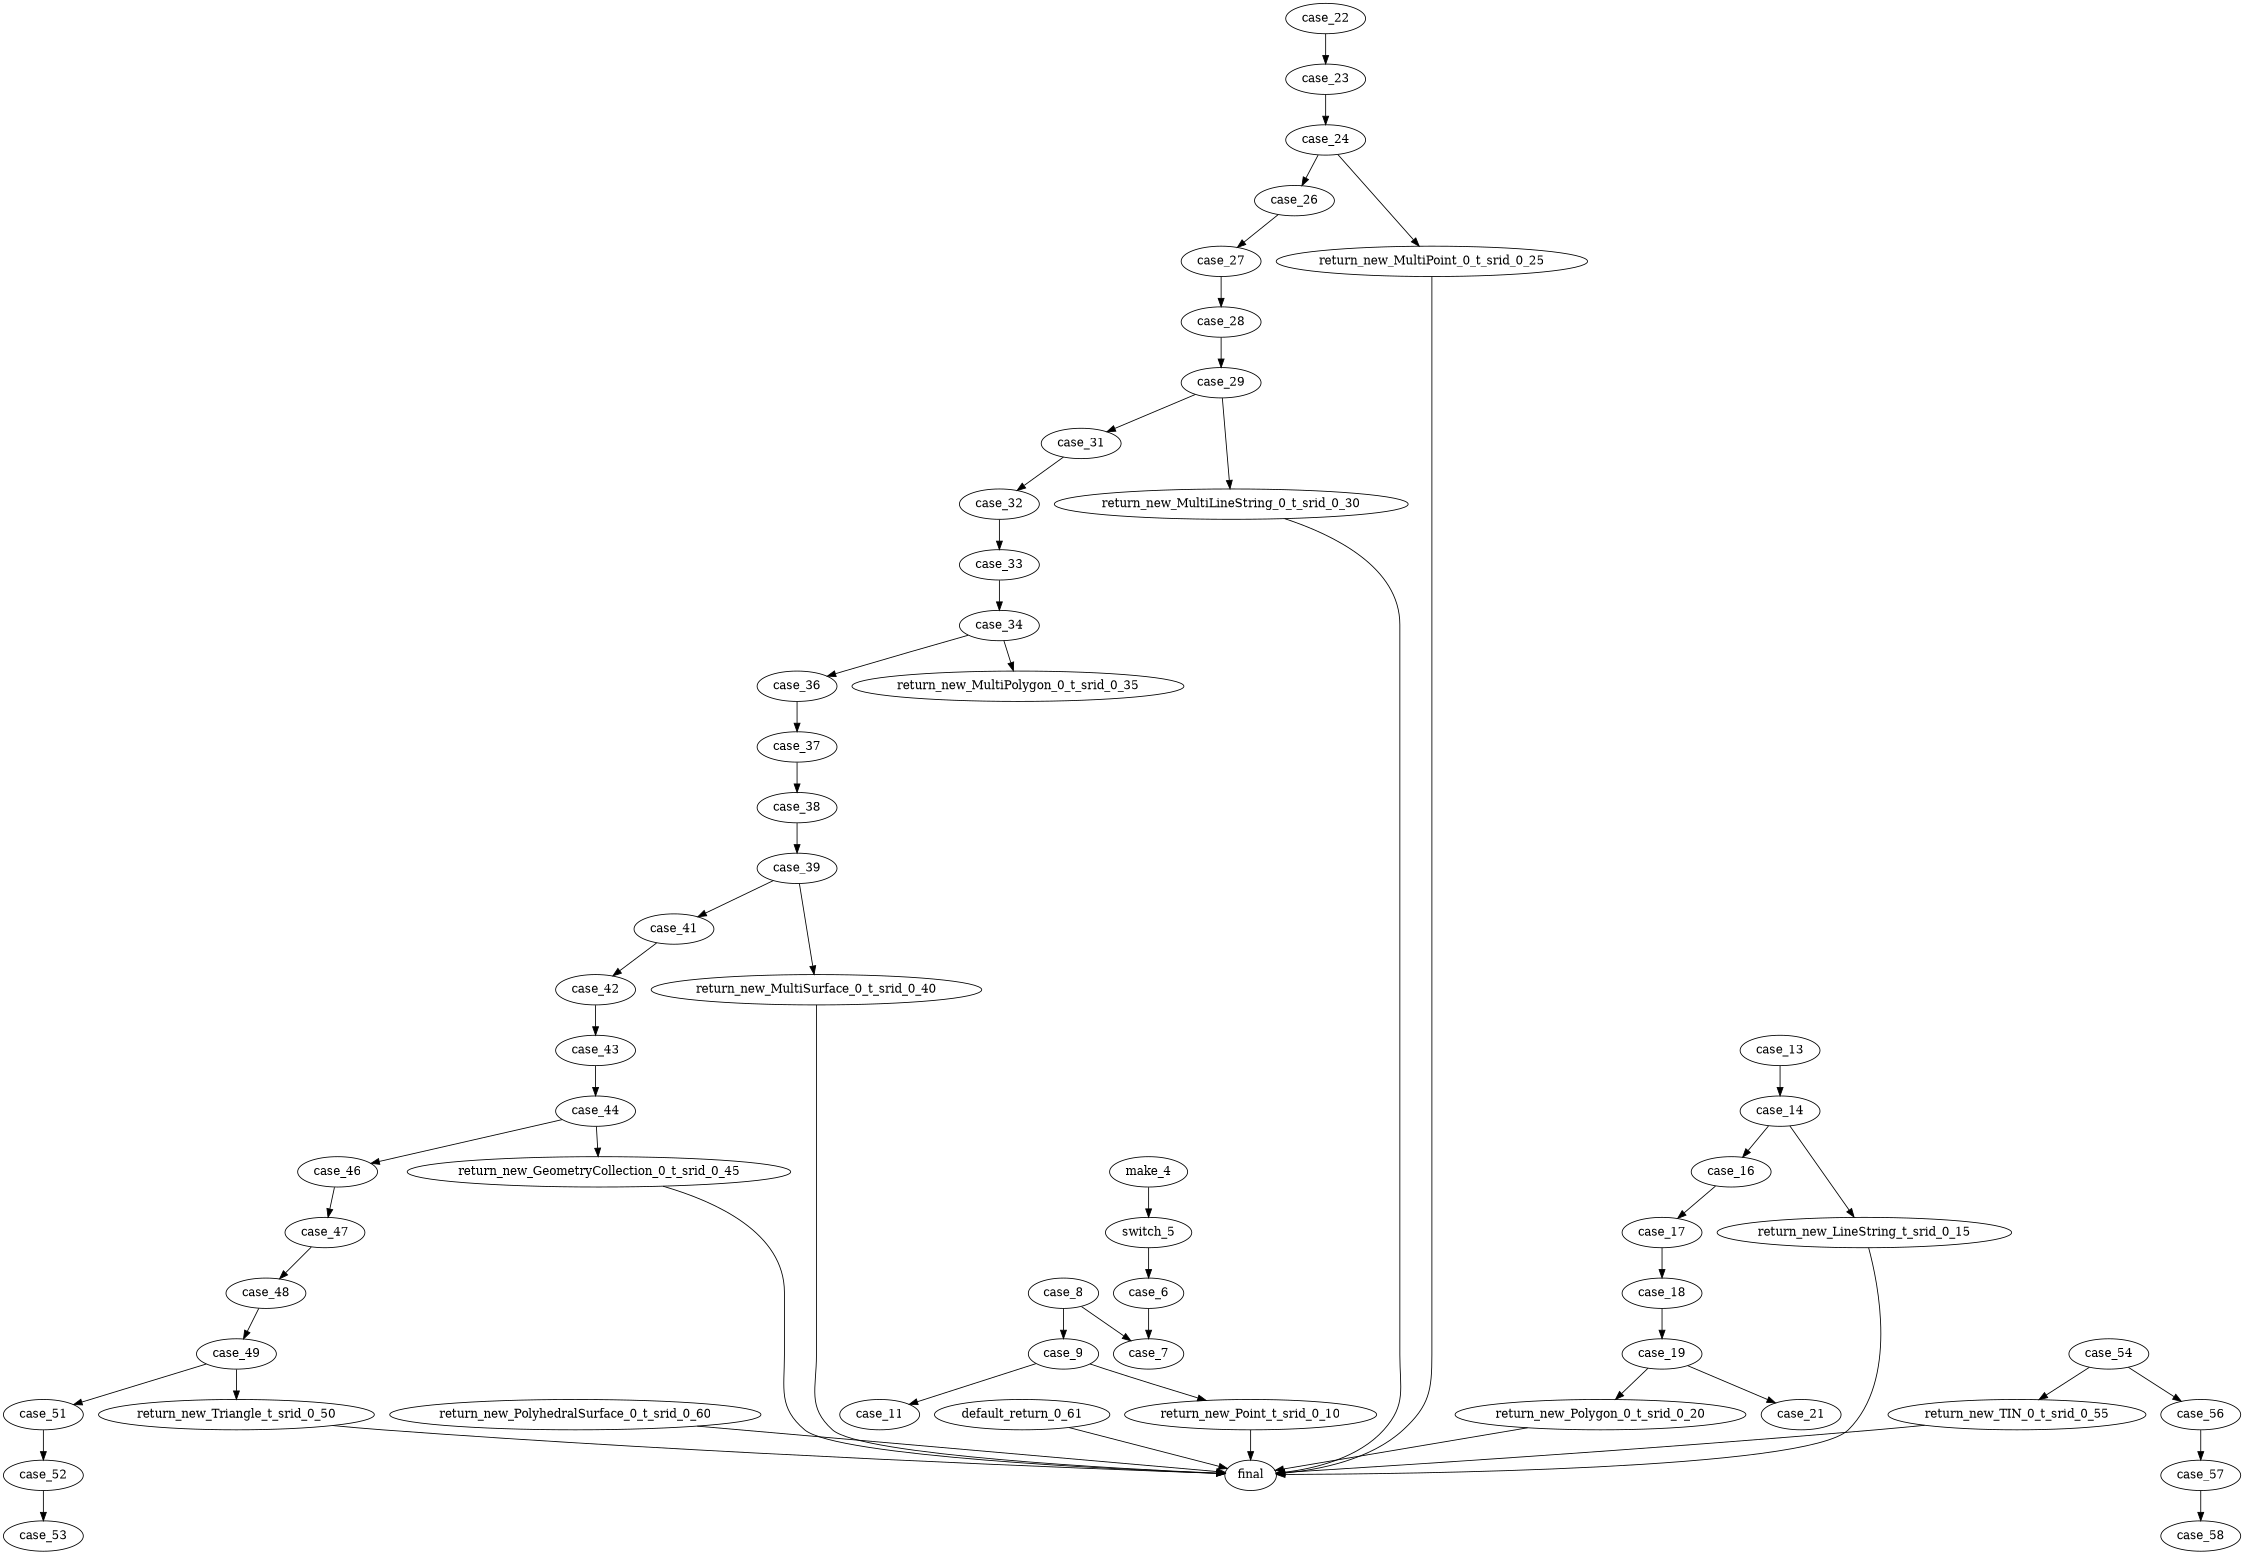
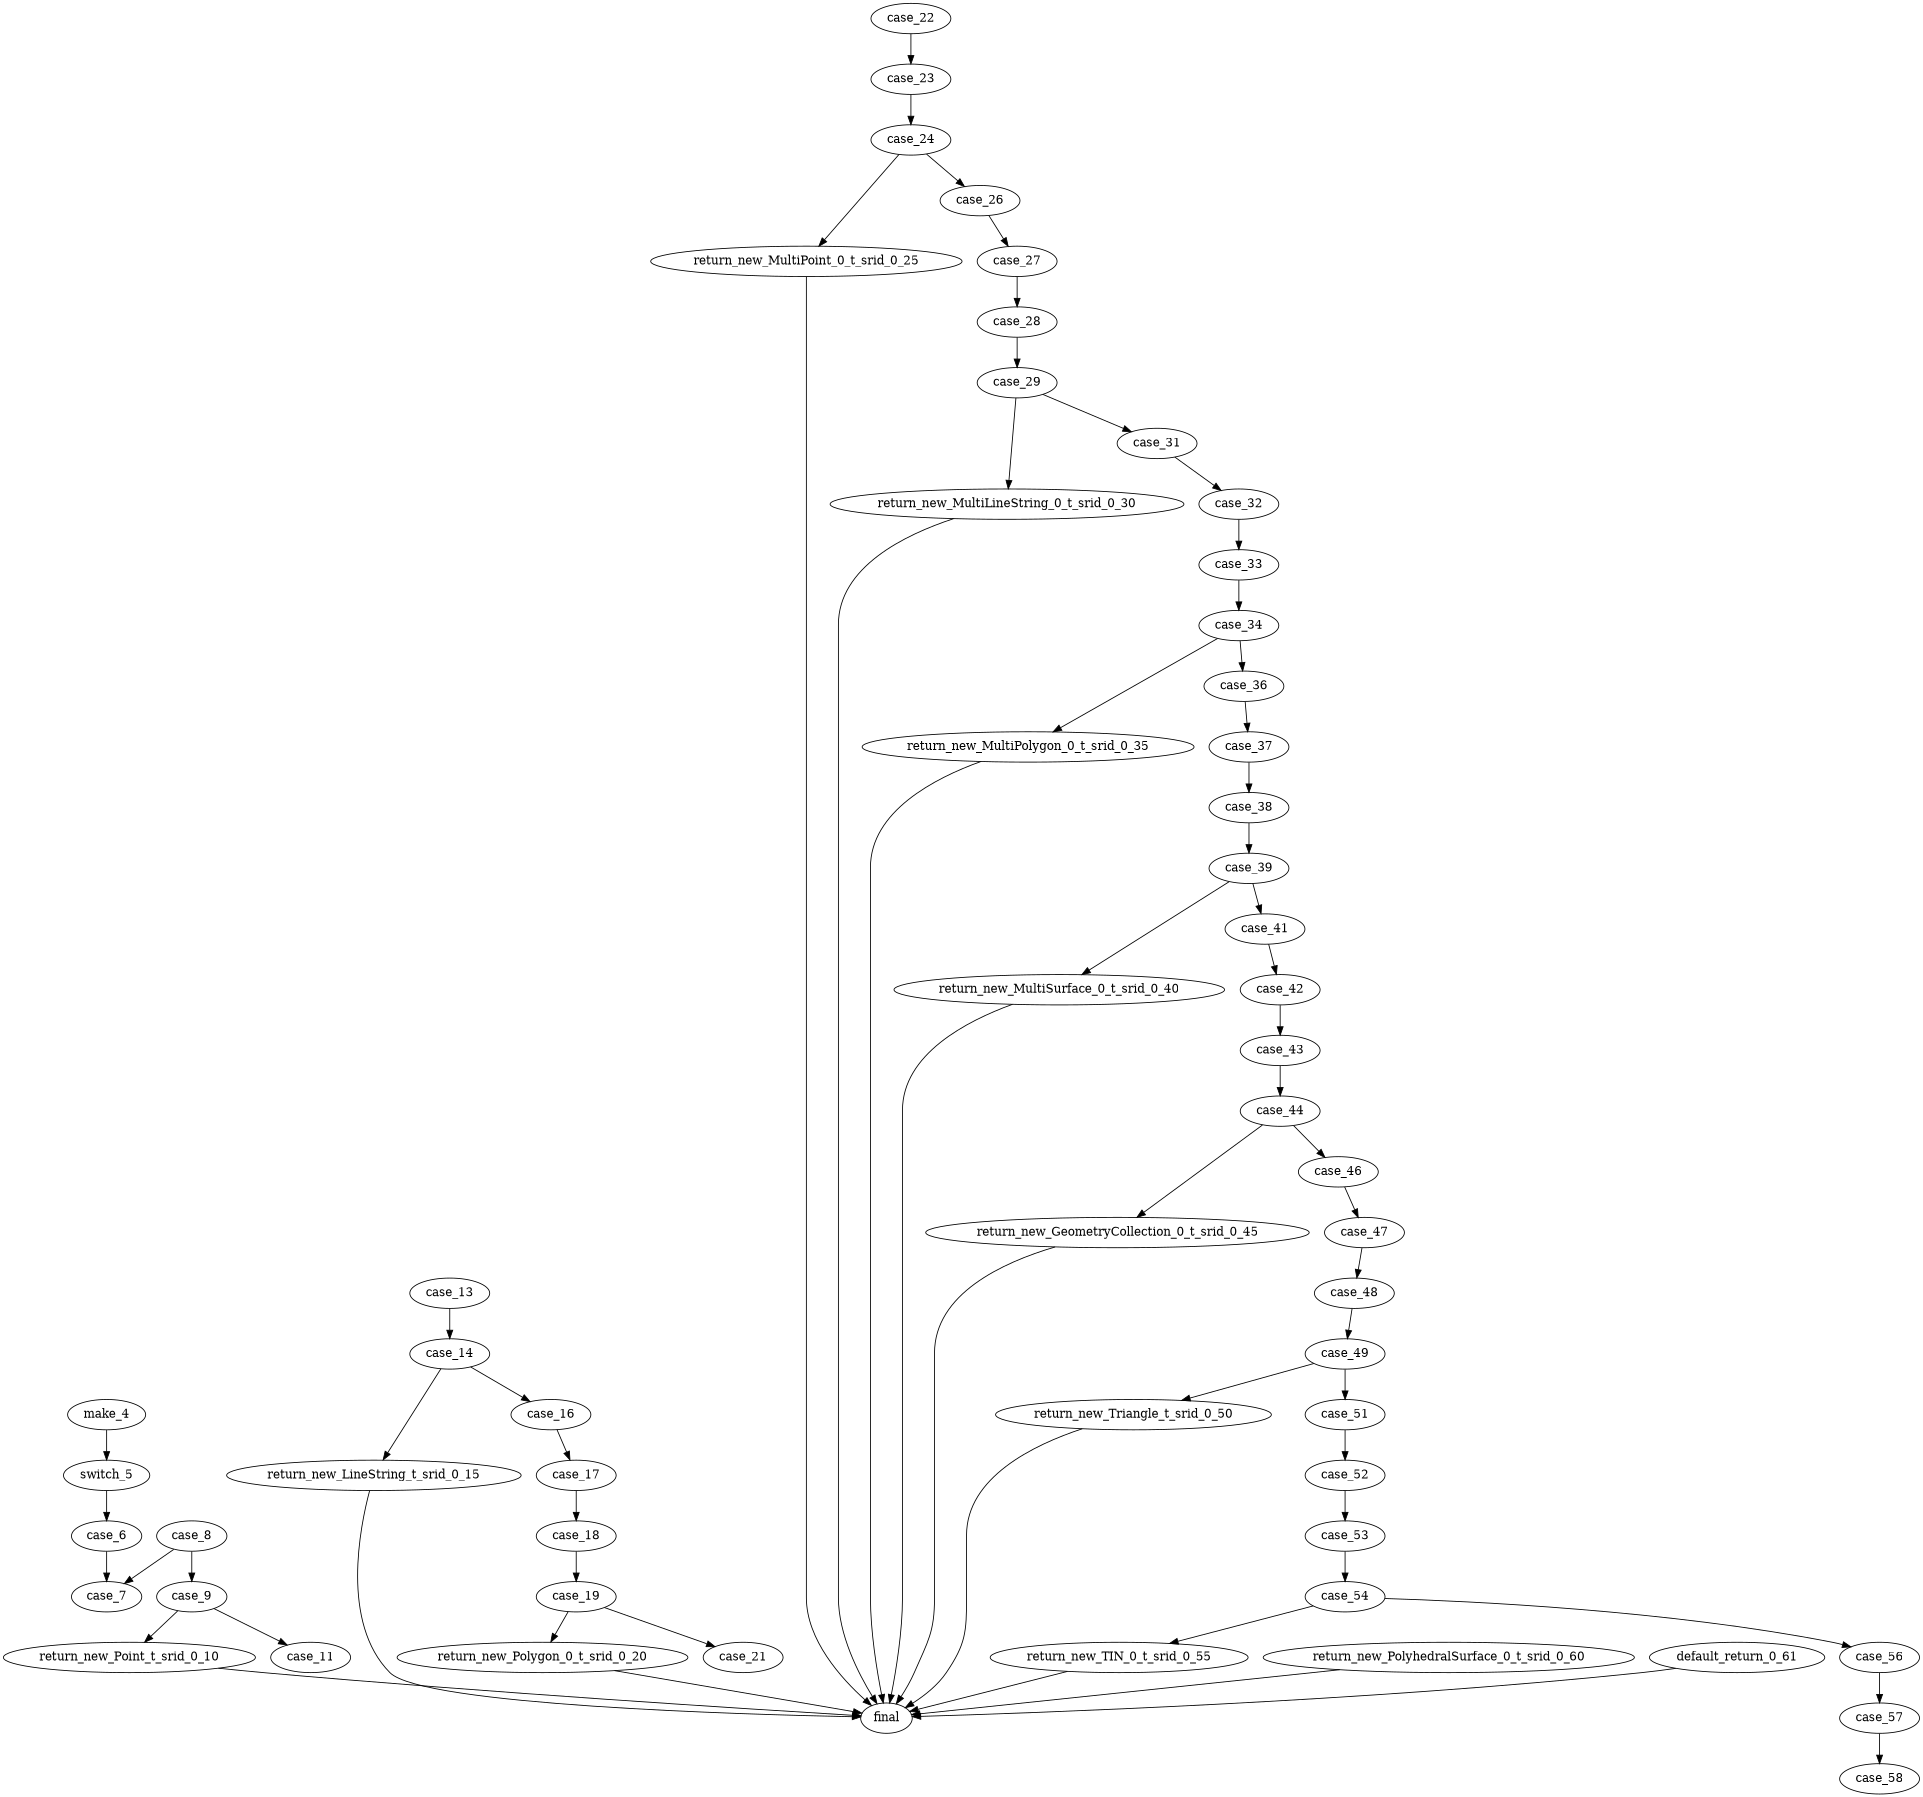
edge "return_new_MultiPolygon_0_t_srid_0_35" -> "final": added
edge "case_53" -> "case_54": added
